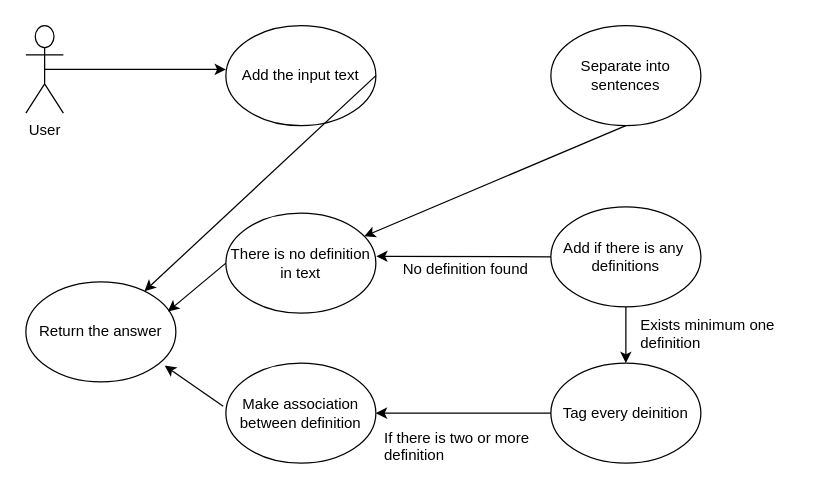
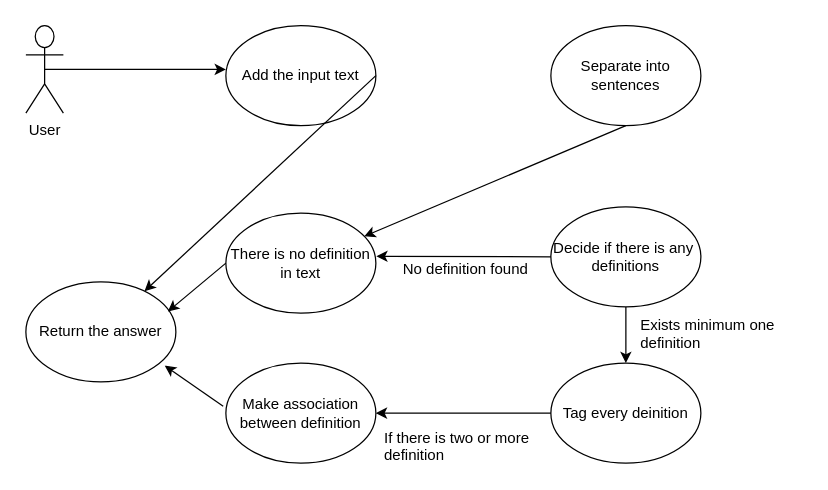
node "Add if there is any definitions": label "Add if there is any definitions" -> "Decide if there is any definitions"
